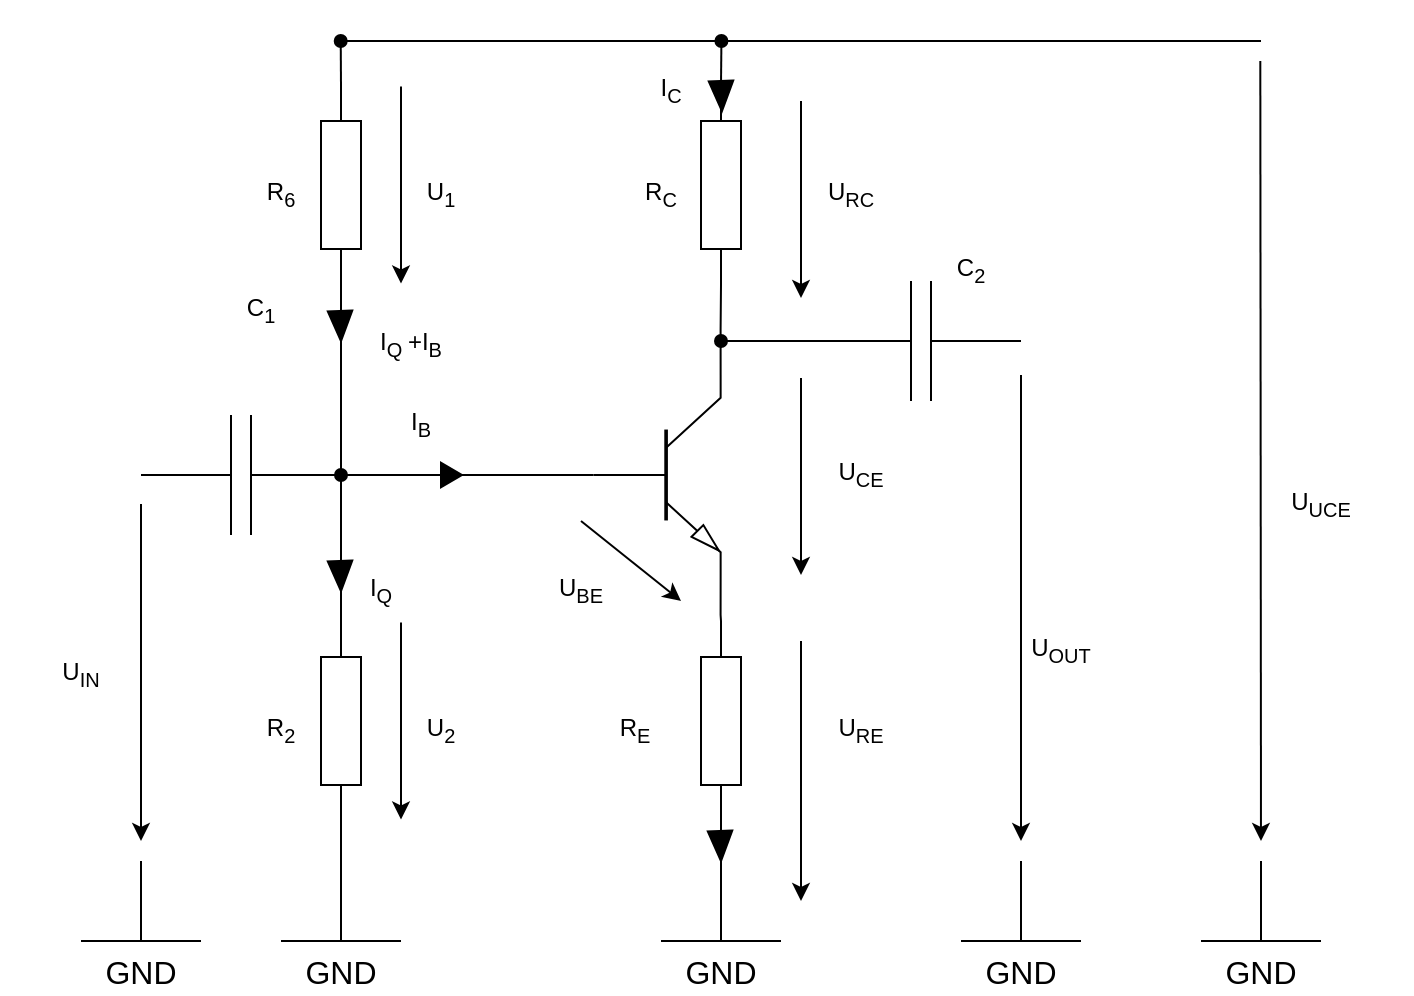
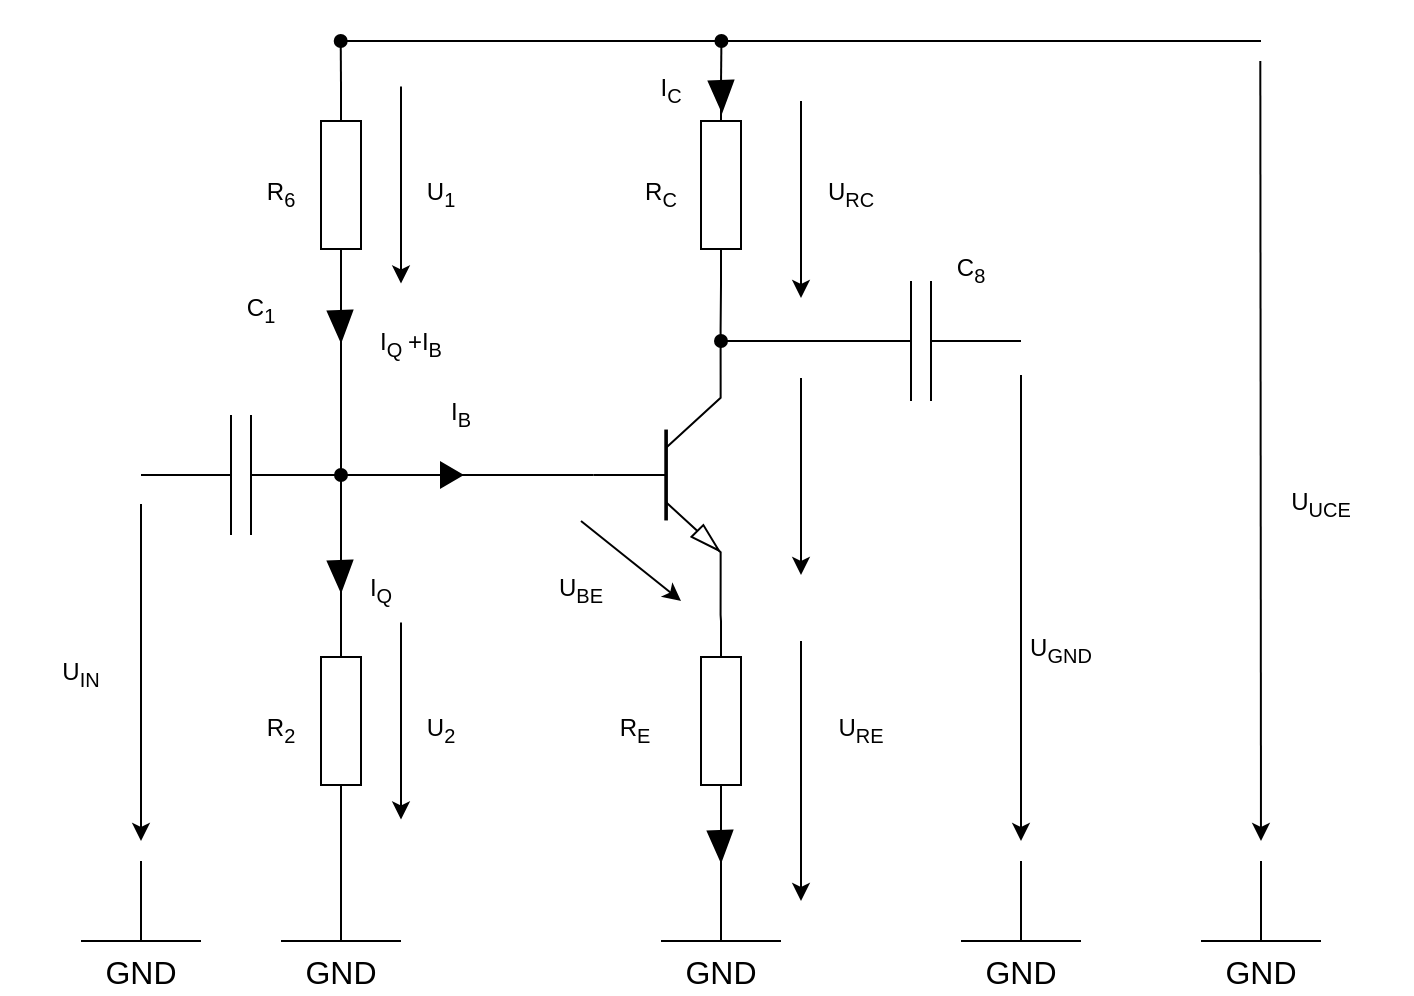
node "C2": label "C2" -> "C8"
node "IB": moved (421, 425) -> (461, 415)
node "UCE": removed
node "UOUT": label "UOUT" -> "UGND"
